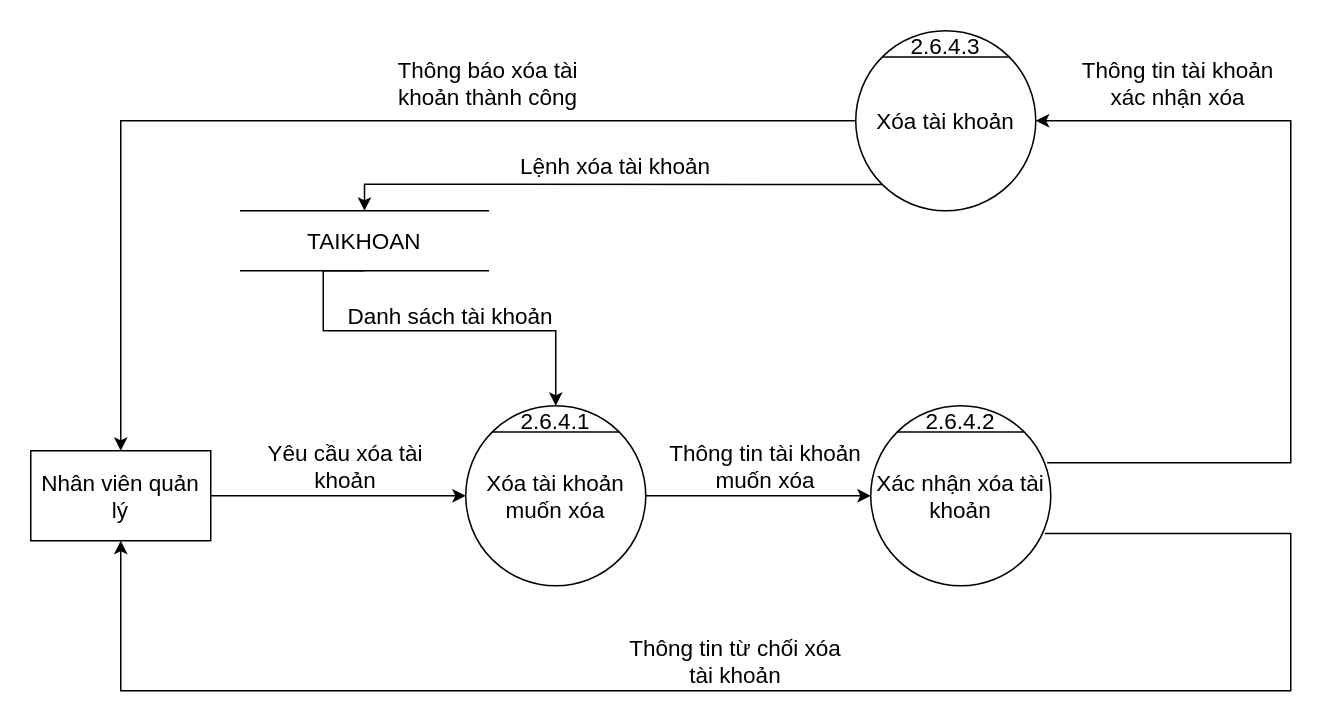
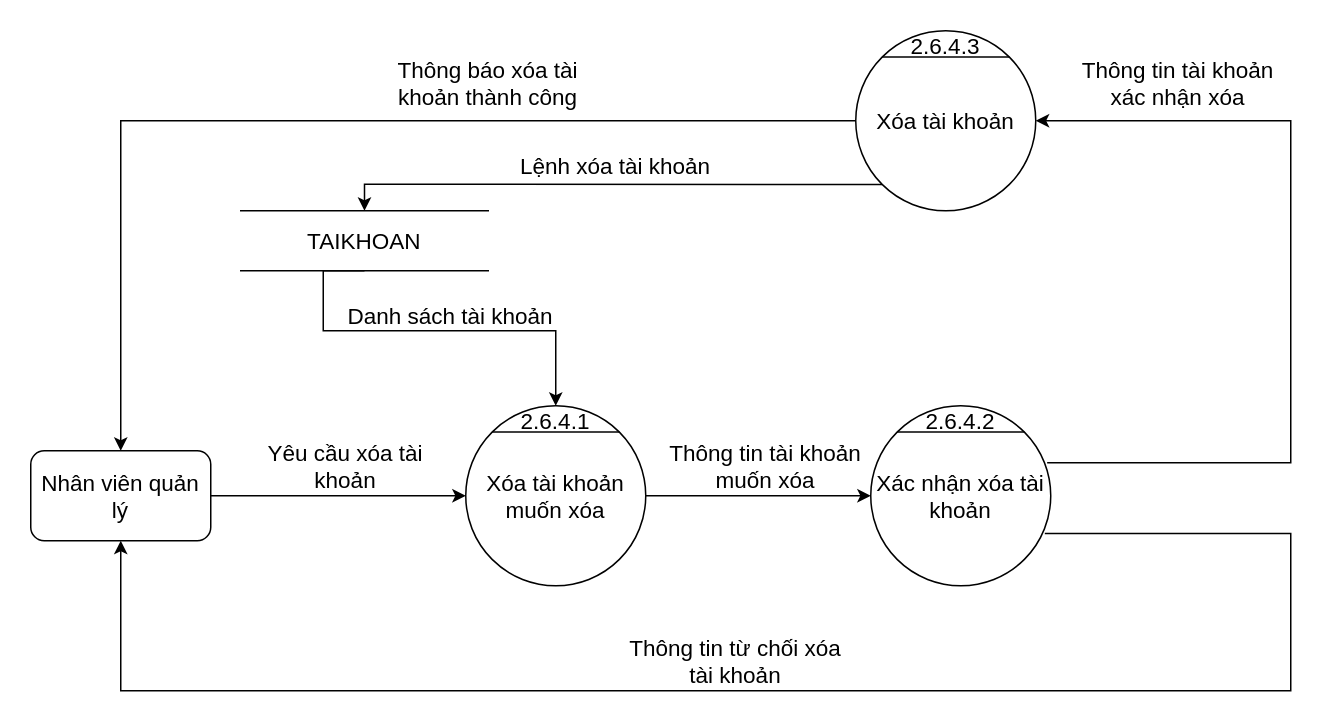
node "Nhân viên quản lý": shape rectangle -> rounded rectangle
